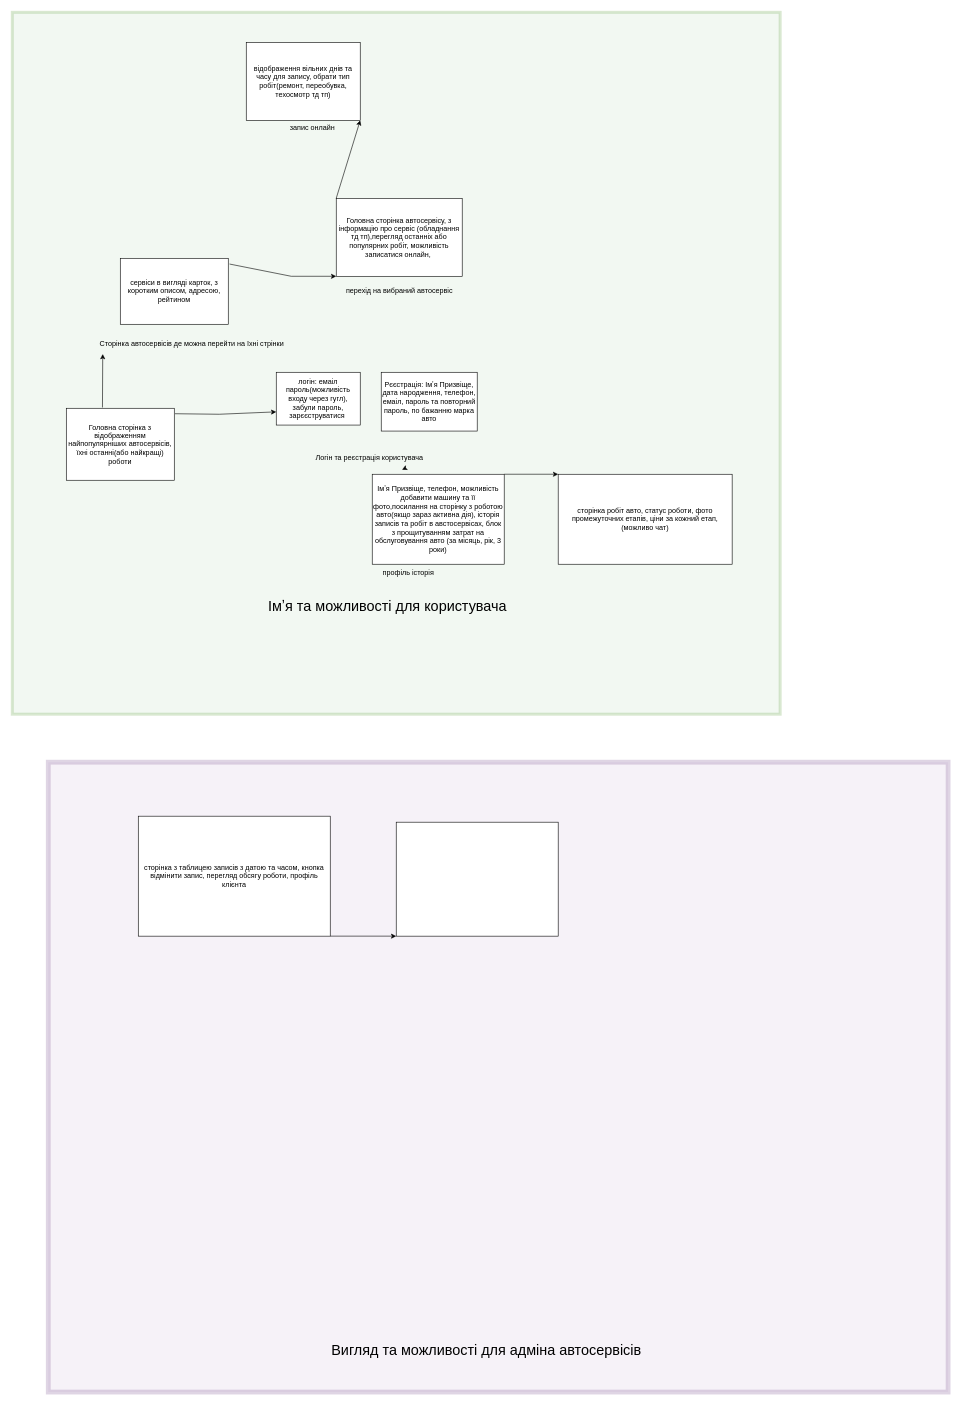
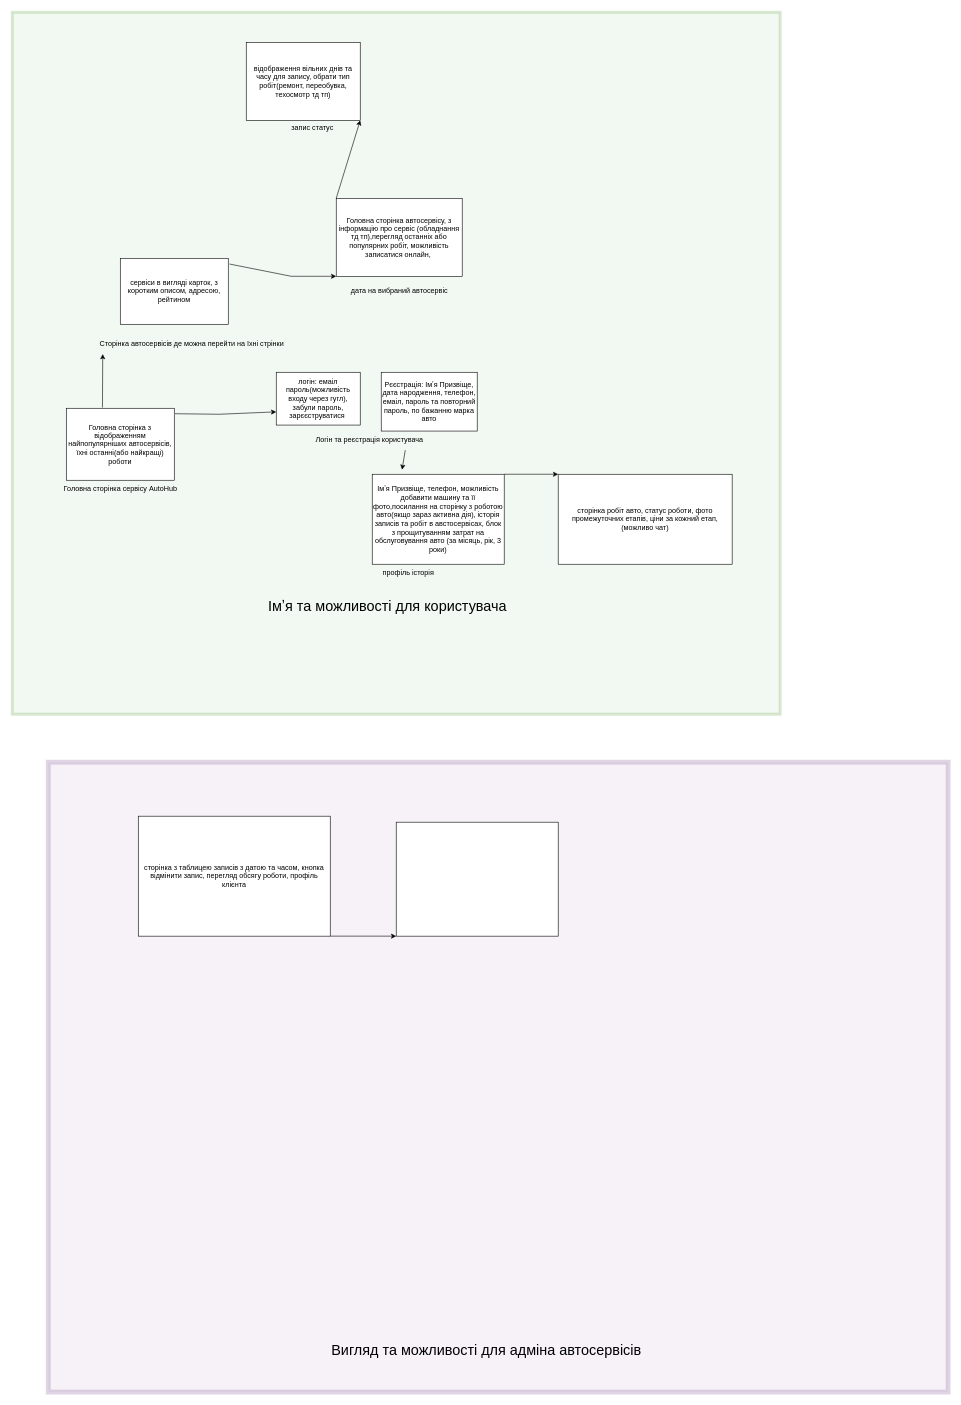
node "запис онлайн": label "запис онлайн" -> "запис статус"
node "перехід на вибраний автосервіс": label "перехід на вибраний автосервіс" -> "дата на вибраний автосервіс"
node "Логін та реєстрація користувача": moved (369, 458) -> (369, 440)
node "Головна сторінка сервісу AutoHub": added
